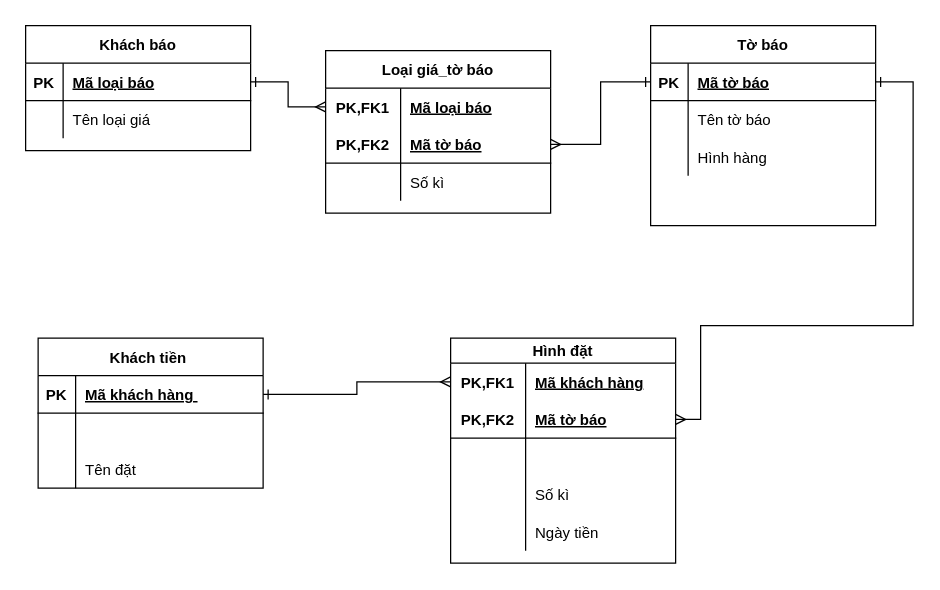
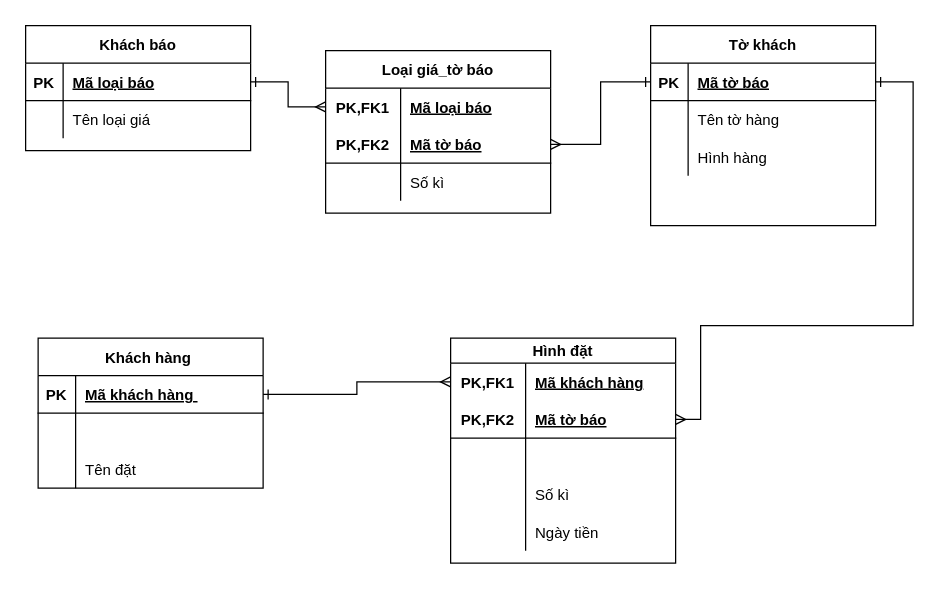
node "Tờ báo": label "Tờ báo" -> "Tờ khách"
node "Tên tờ báo": label "Tên tờ báo" -> "Tên tờ hàng"
node "Khách tiền": label "Khách tiền" -> "Khách hàng"
